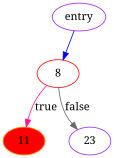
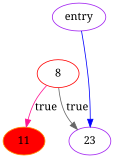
edge "entry" -> "8": now "entry" -> "23"
edge "8" -> "23": label "false" -> "true"
